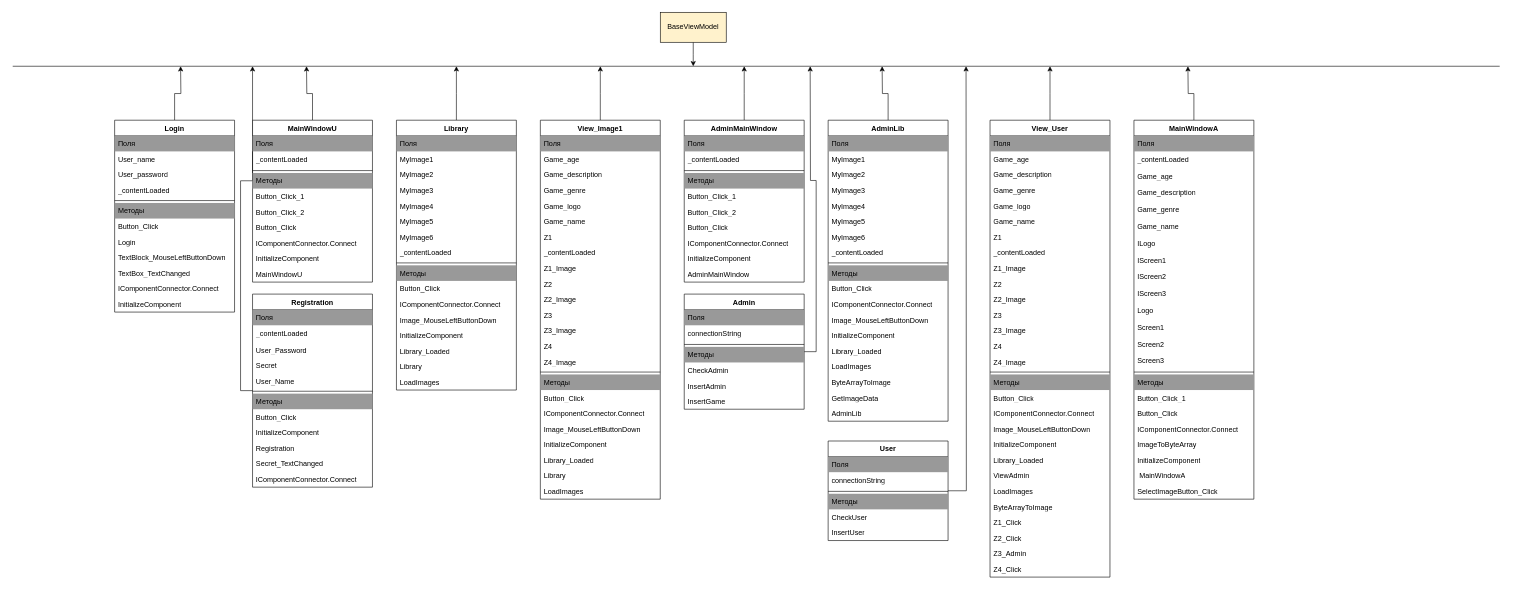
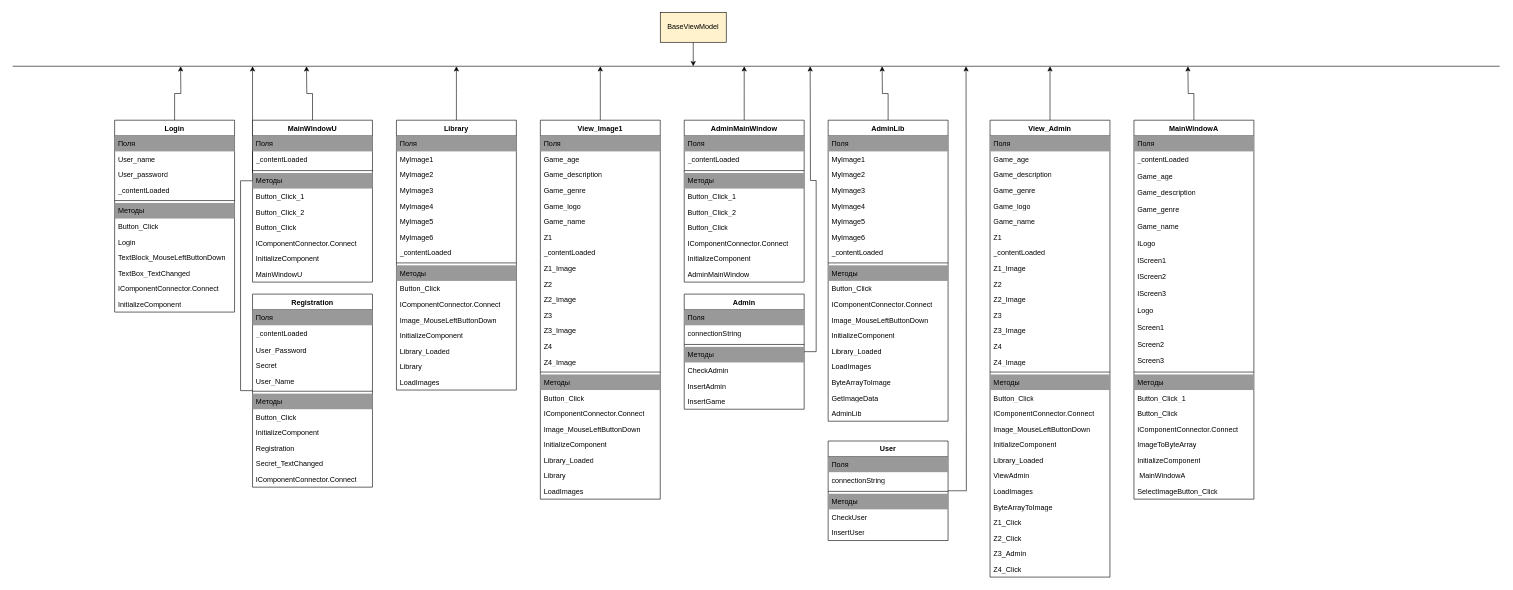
node "View_User": label "View_User" -> "View_Admin"
